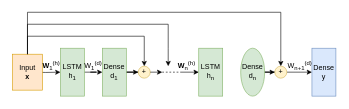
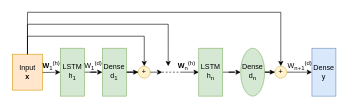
edge "LSTM hn" -> "Dense dn": added
